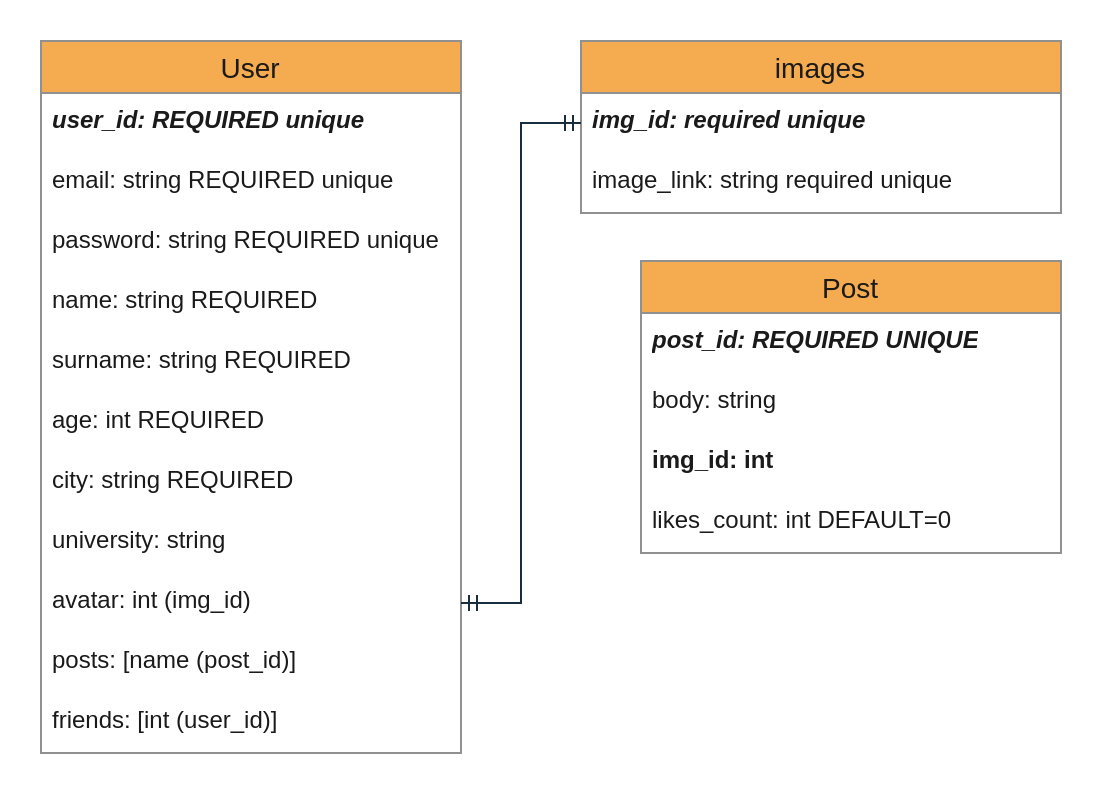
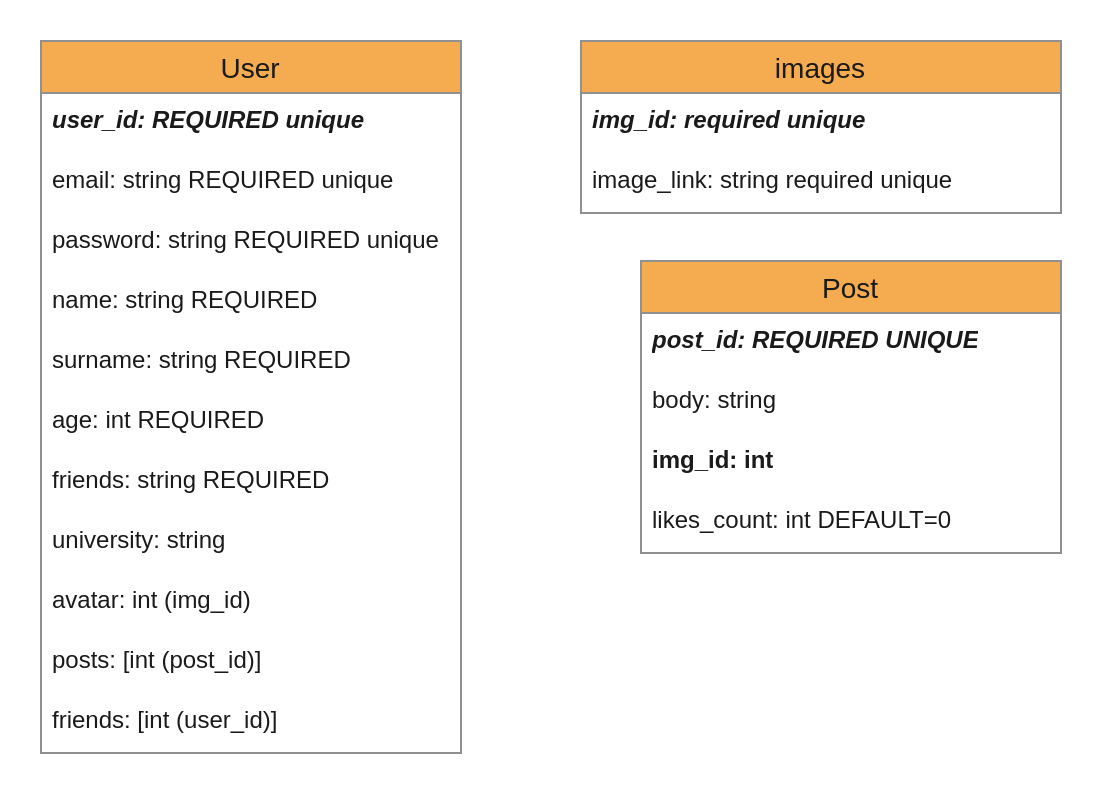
edge "img_id: required unique" -- "avatar: int (img_id)": removed
node "city: string REQUIRED": label "city: string REQUIRED" -> "friends: string REQUIRED"
node "posts: [name (post_id)]": label "posts: [name (post_id)]" -> "posts: [int (post_id)]"
